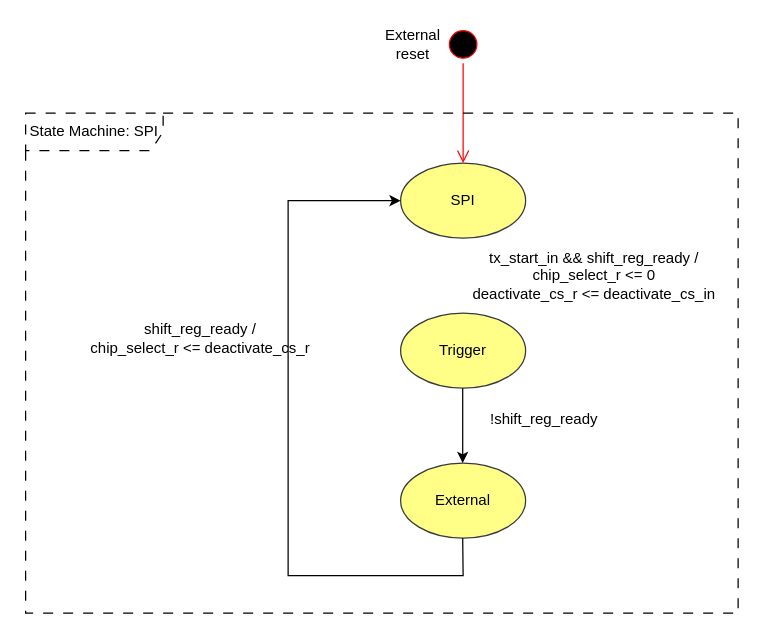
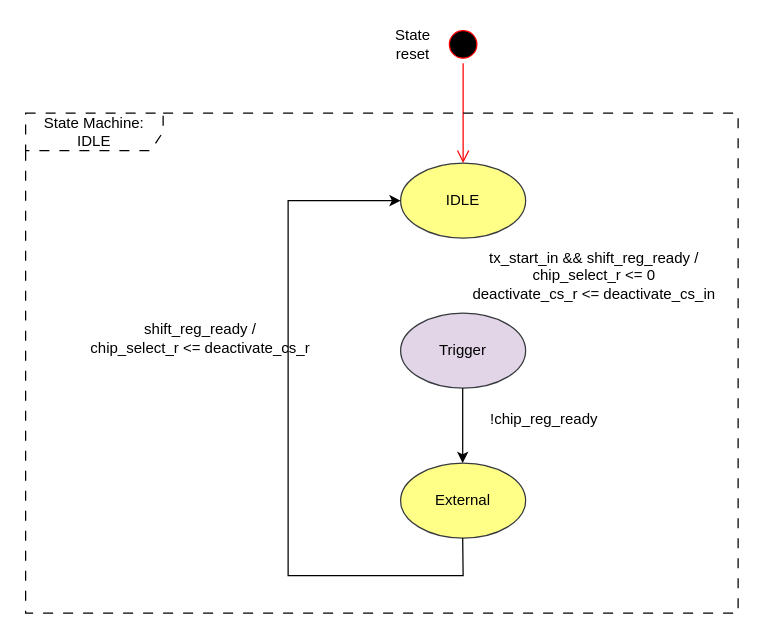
node "External reset": label "External reset" -> "State reset"
node "State Machine: SPI": label "State Machine: SPI" -> "State Machine: IDLE"
node "SPI": label "SPI" -> "IDLE"
node "Trigger": fillcolor #ffff88 -> #e1d5e7
node "!shift_reg_ready": label "!shift_reg_ready" -> "!chip_reg_ready"
